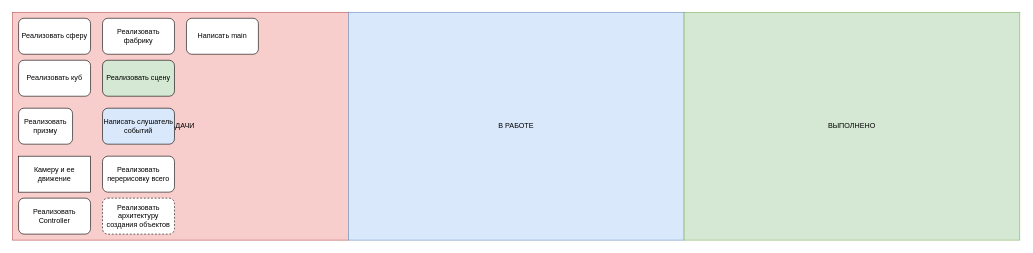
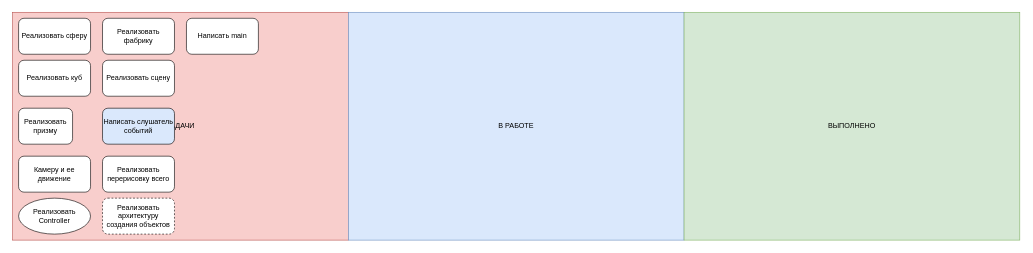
node "Реализовать сцену": fillcolor #d5e8d4 -> #ffffff
node "Камеру и ее движение": shape rectangle -> rounded rectangle
node "Реализовать Controller": shape rounded rectangle -> ellipse
